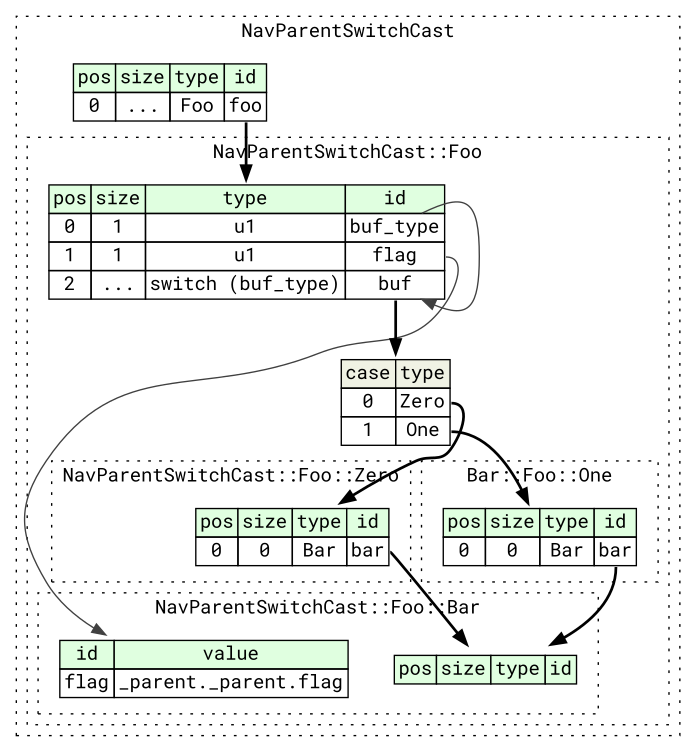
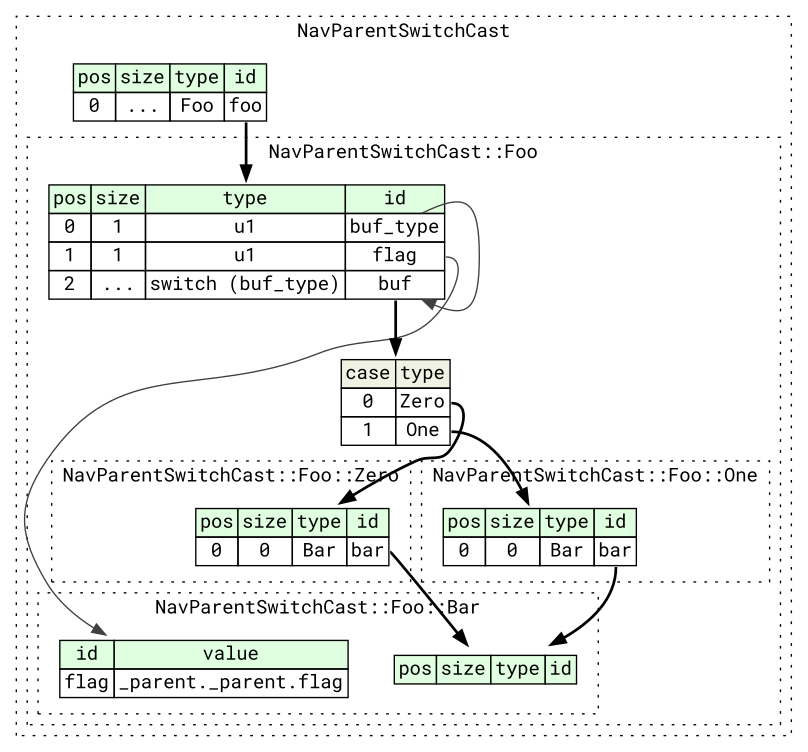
cluster "Bar::Foo::One": label "Bar::Foo::One" -> "NavParentSwitchCast::Foo::One"
